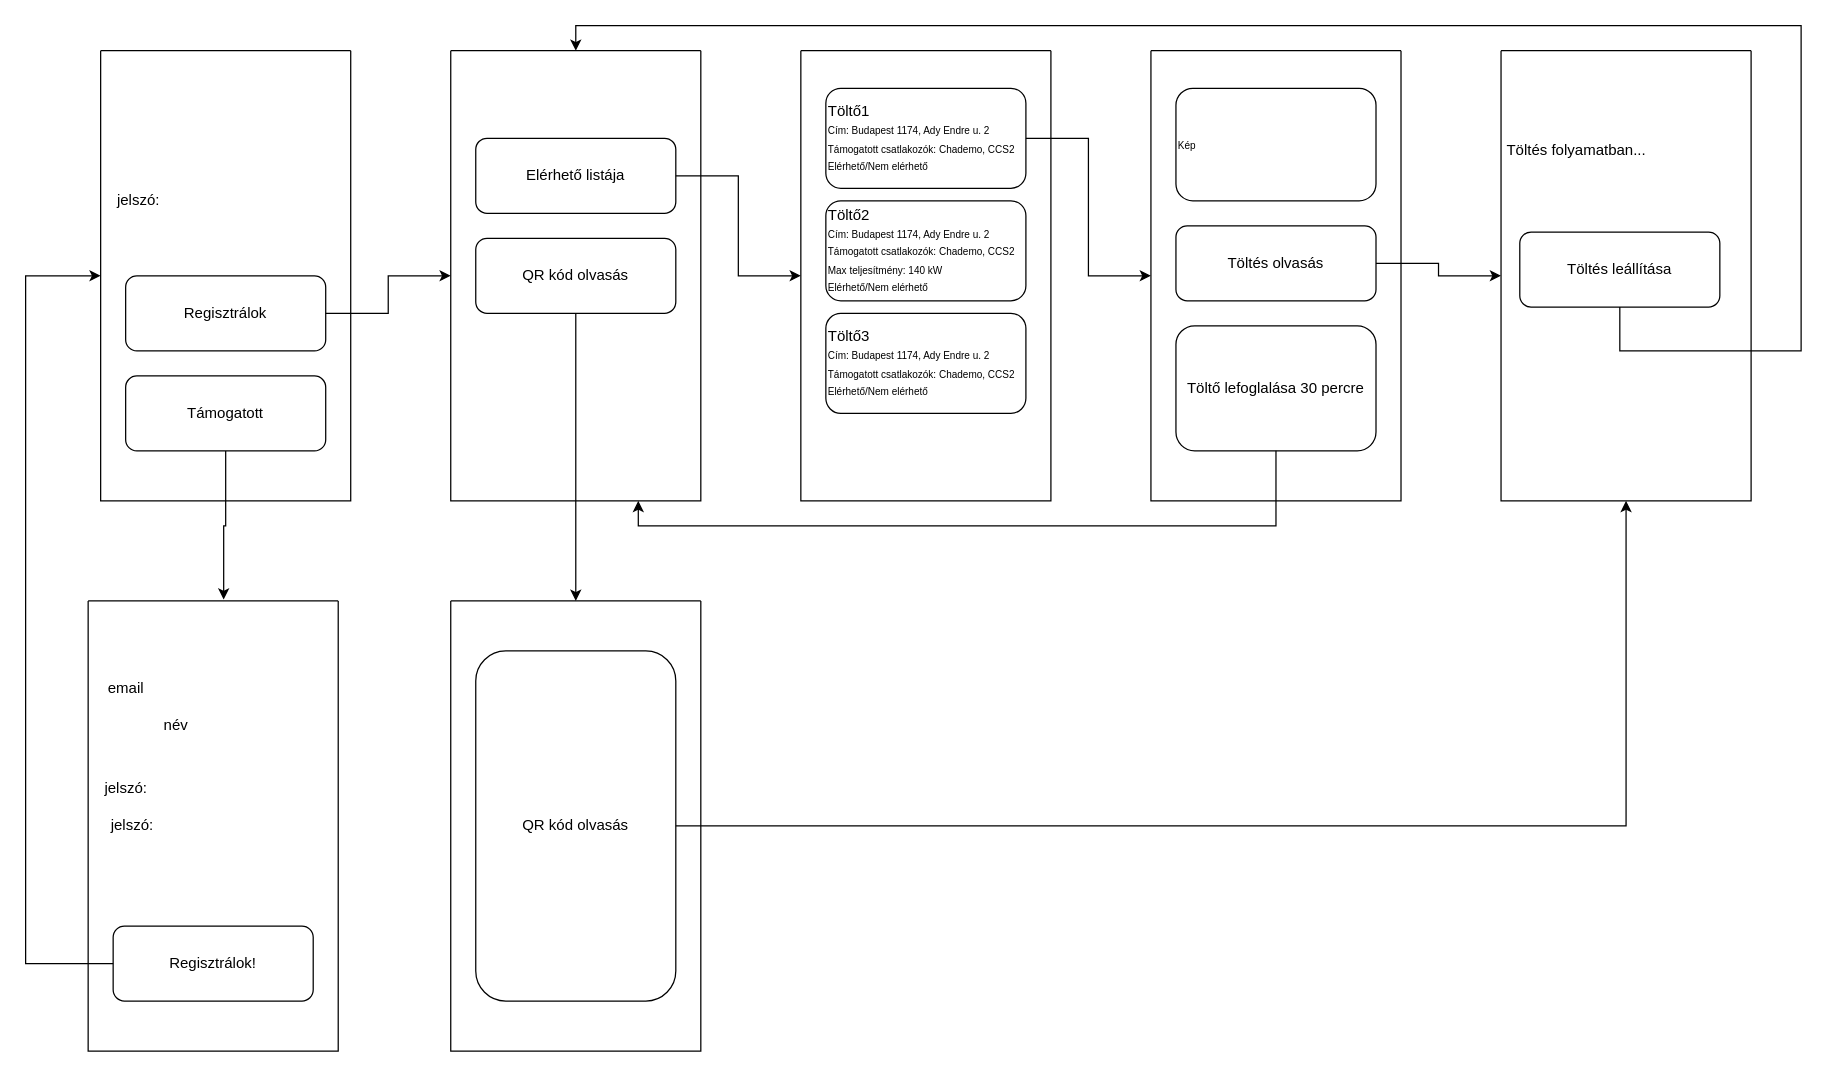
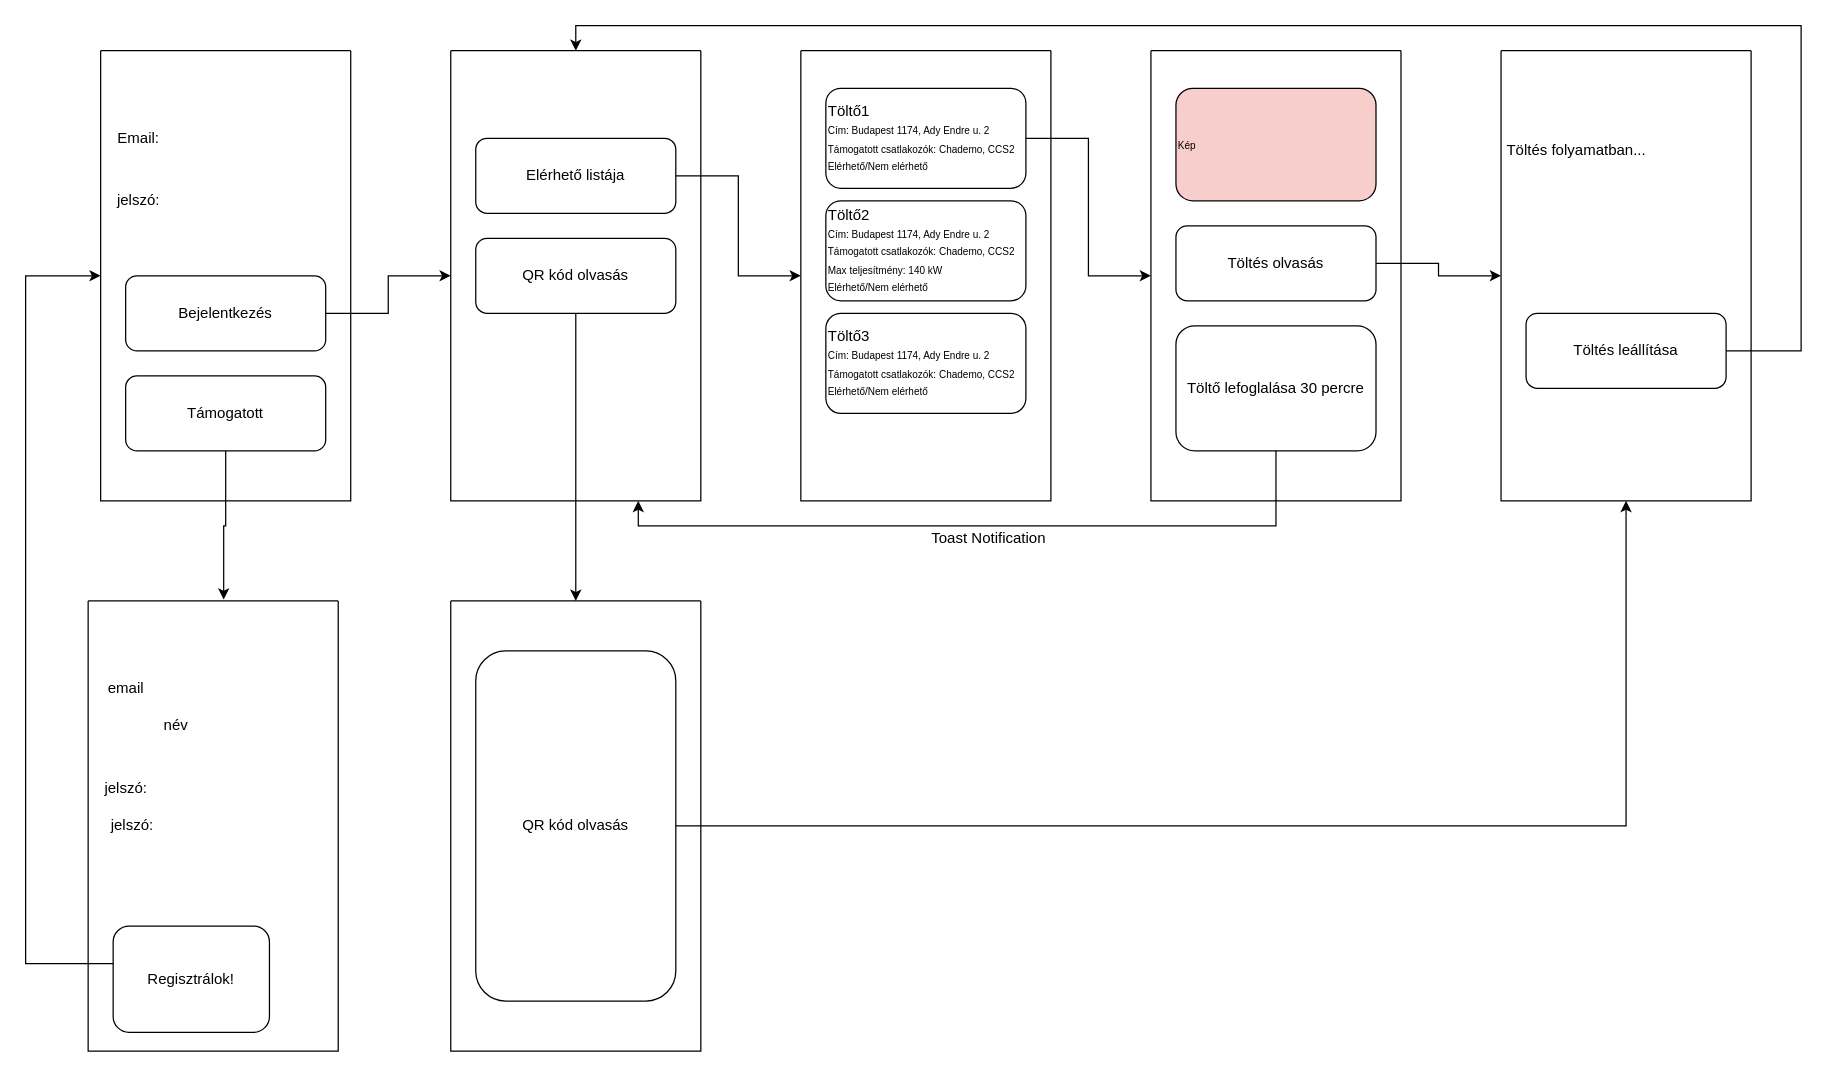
node "Email:": added
node "Kép": fillcolor #ffffff -> #f8cecc
node "Töltés leállítása": moved (1619, 269) -> (1626, 351)
node "Regisztrálok": label "Regisztrálok" -> "Bejelentkezés"
node "Toast Notification": added
node "Regisztrálok!": size 200x75 -> 156x106
